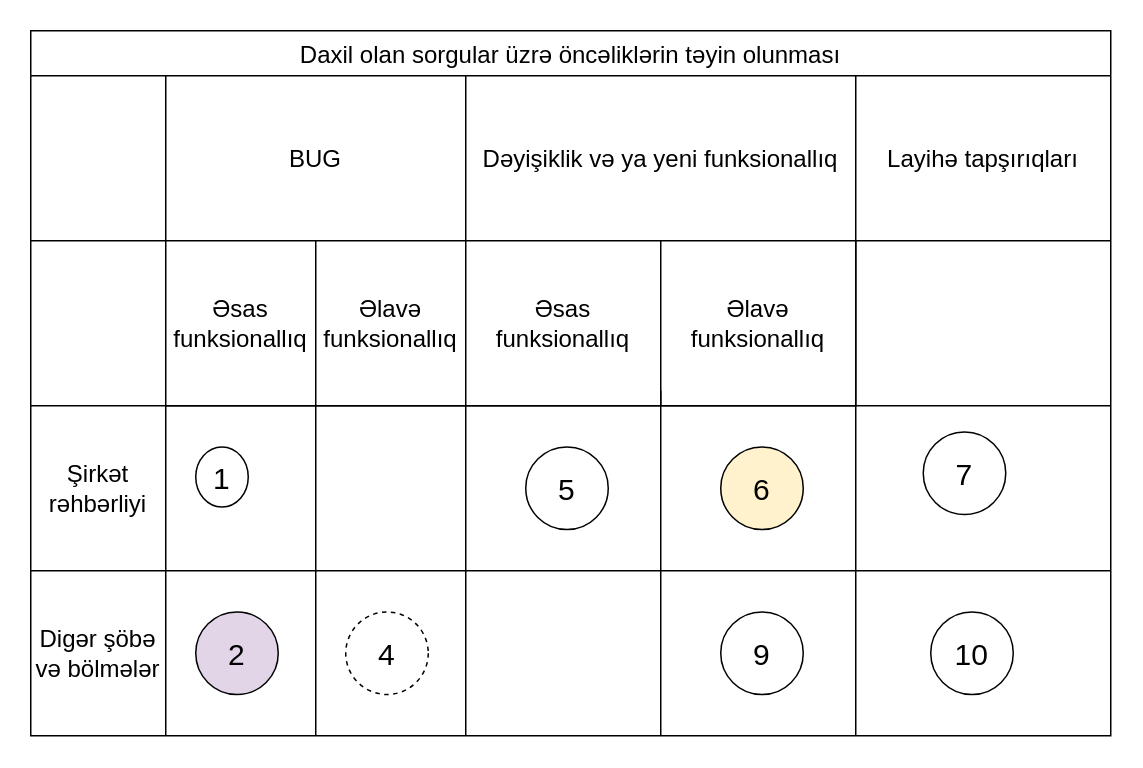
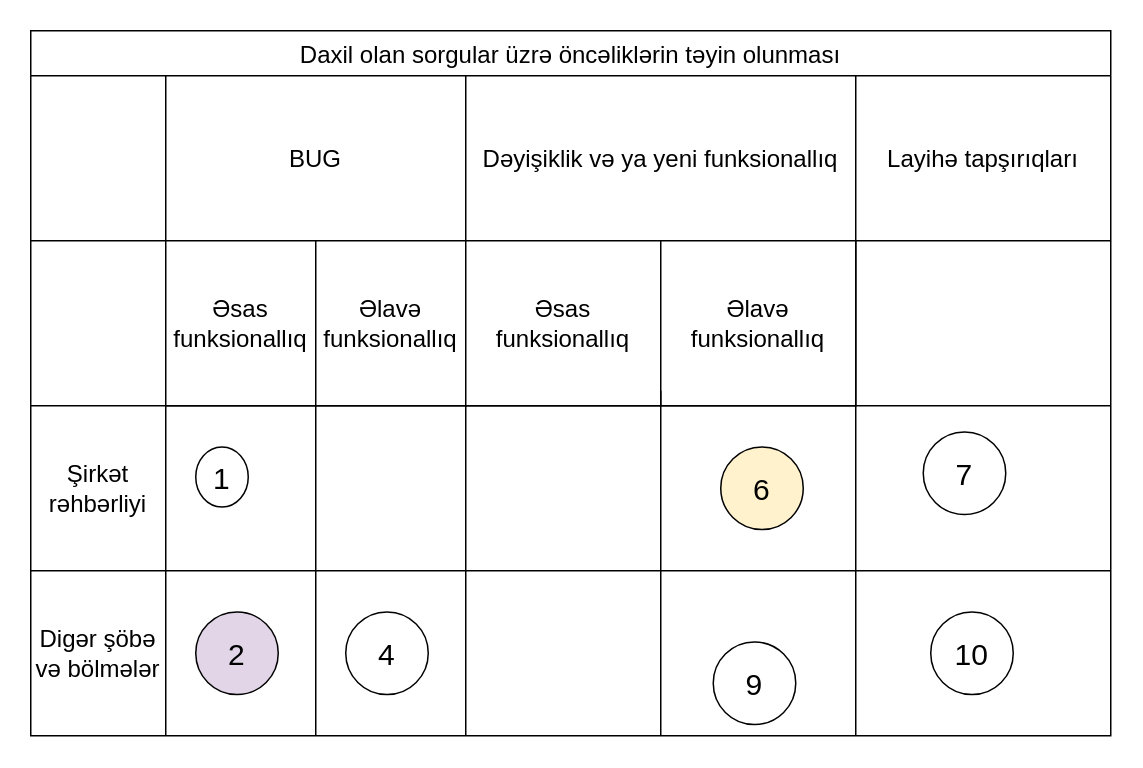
node "5": removed
node "4": style dashed -> solid
node "9": moved (762, 653) -> (755, 683)
